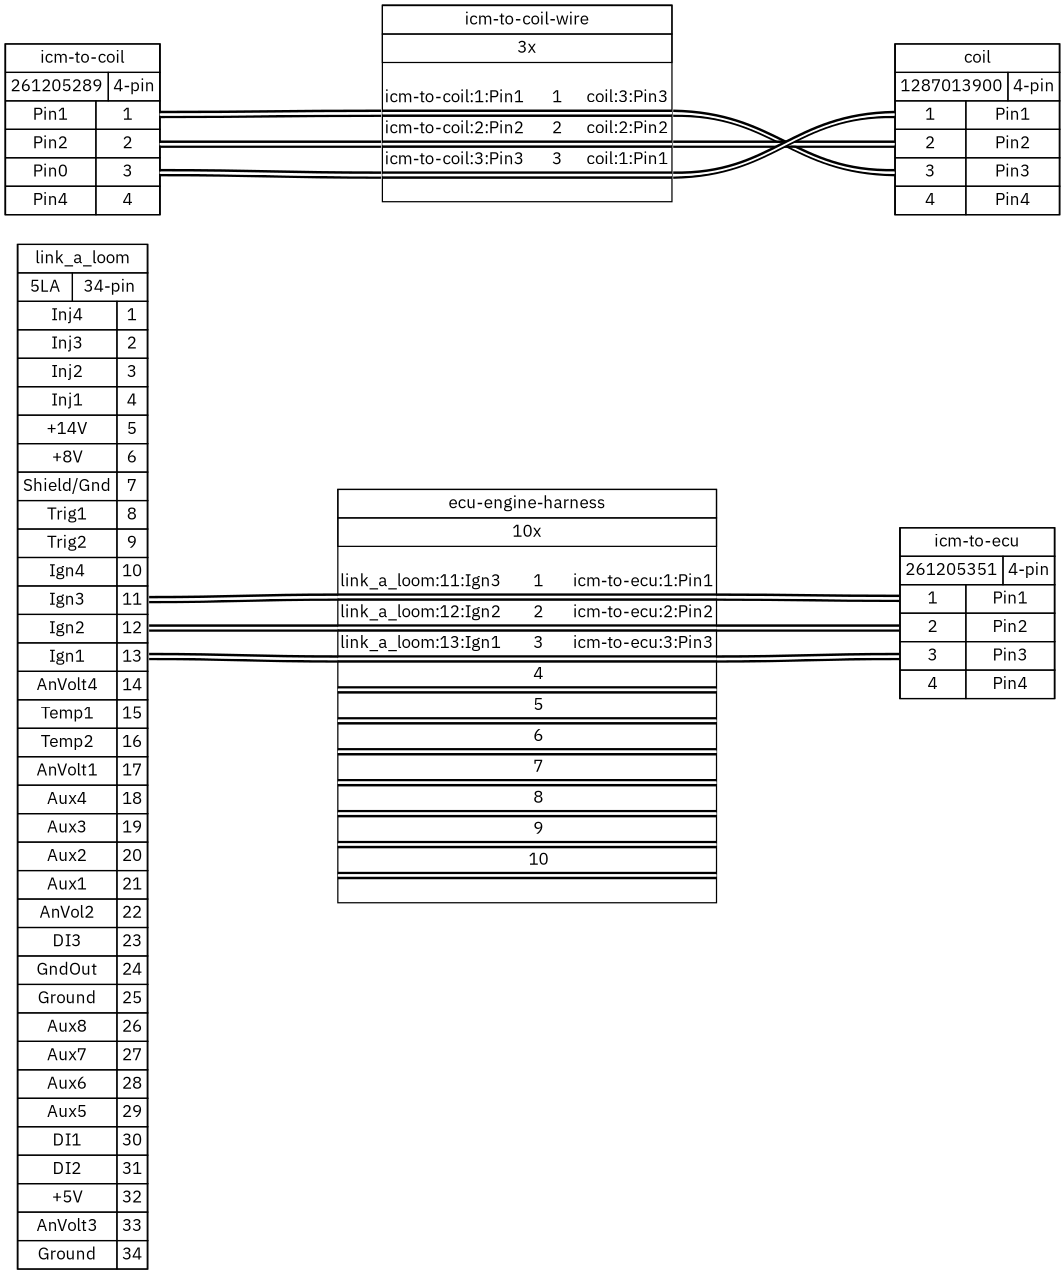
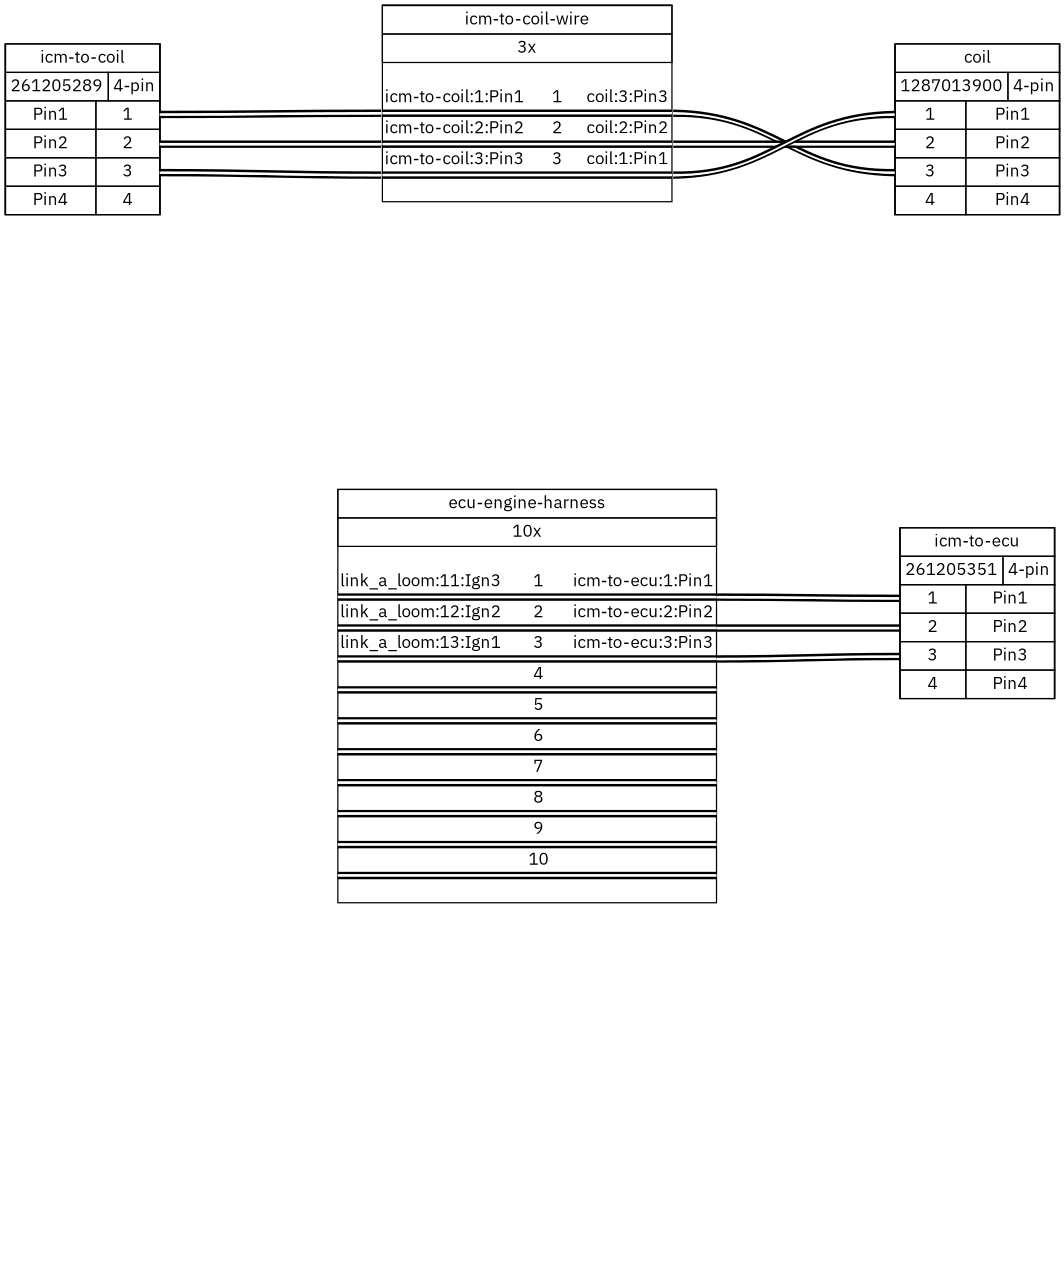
node "icm-to-coil": text "Pin0" -> "Pin3"
node "link_a_loom": removed
